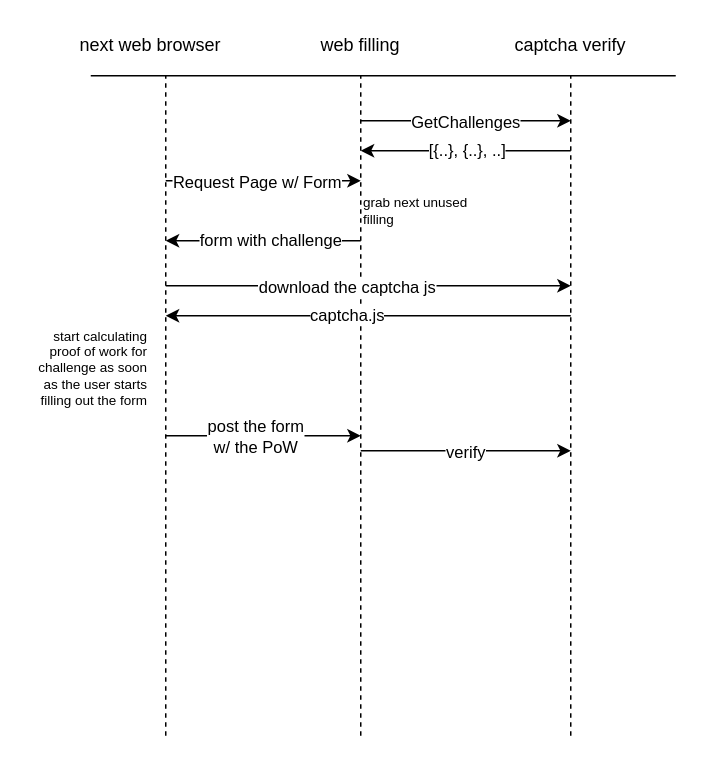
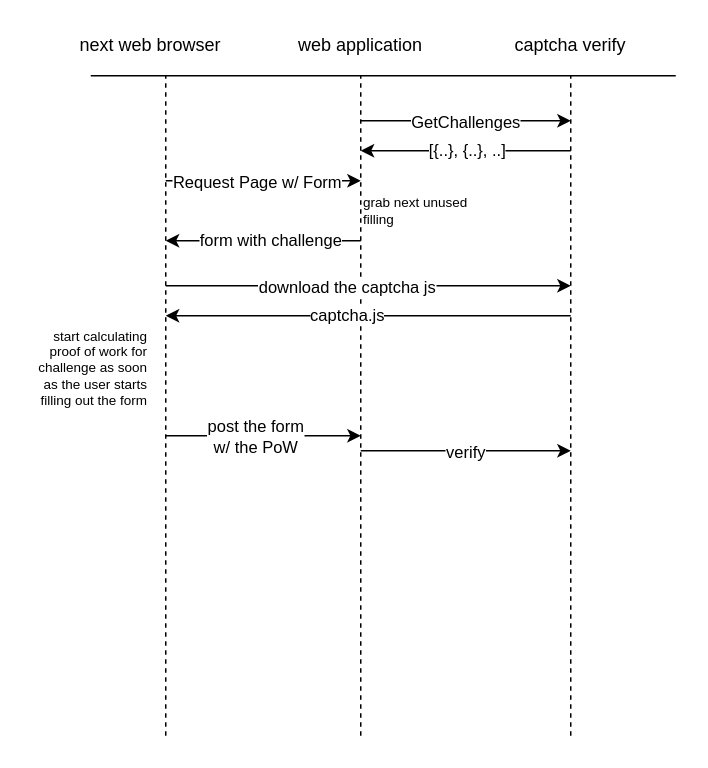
node "web filling": label "web filling" -> "web application"
